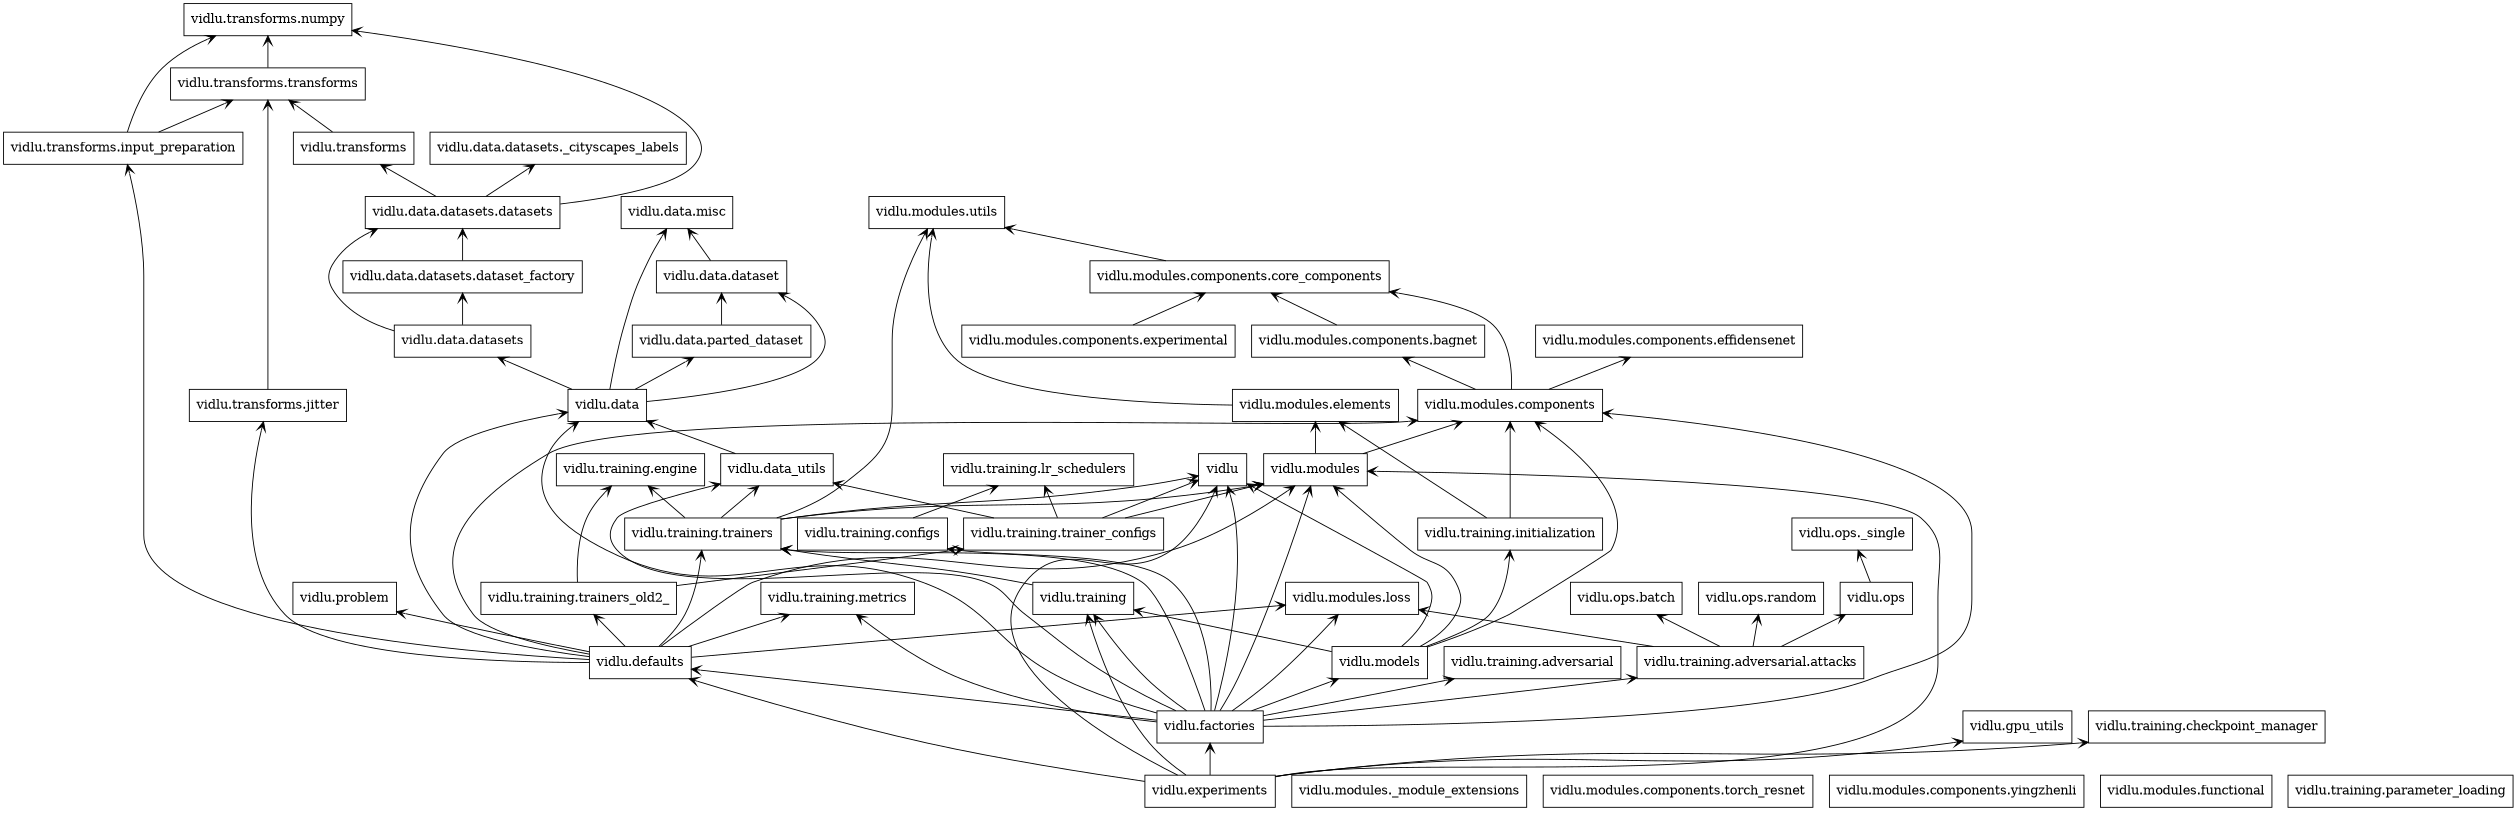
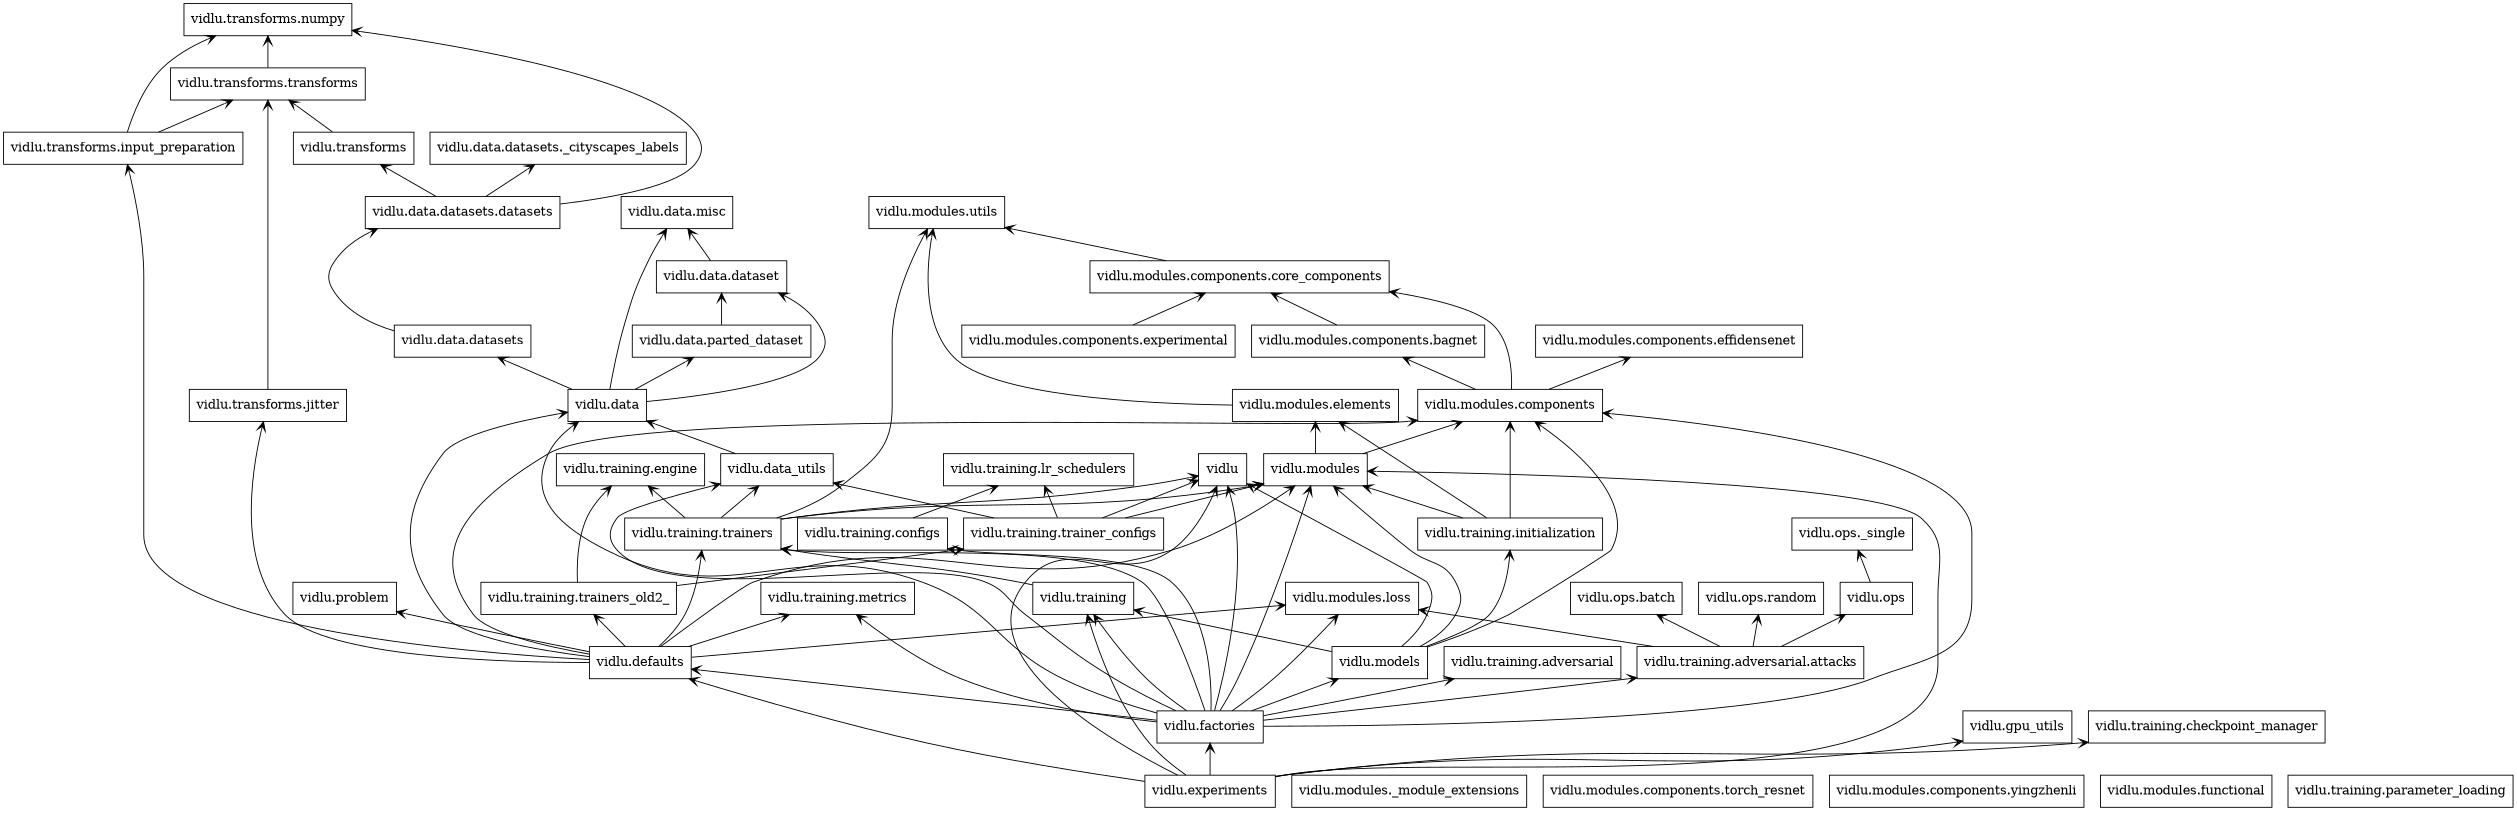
node "vidlu.data.datasets.dataset_factory": removed
edge "vidlu.training.initialization" -> "vidlu.modules": added
